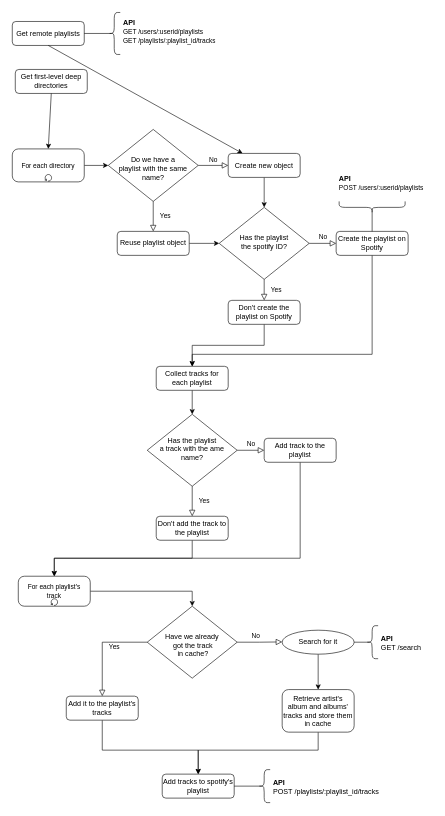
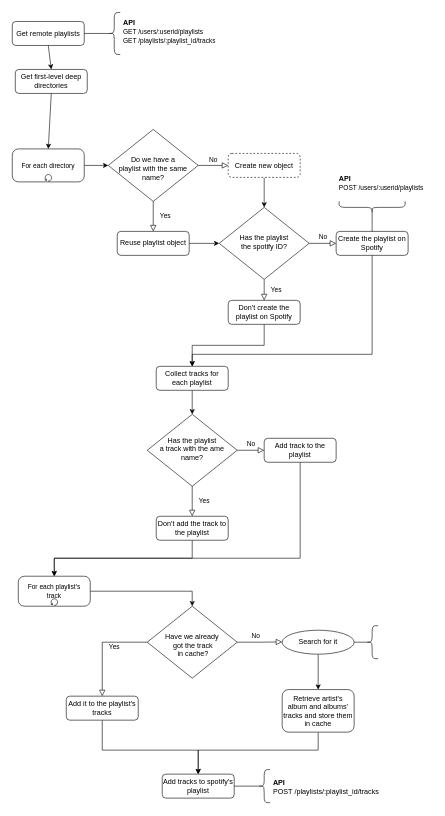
edge "Get remote playlists" -> "Create new object": now "Get remote playlists" -> "Get first-level deep directories"
node "Create new object": style solid -> dashed
node "API GET /search": removed
